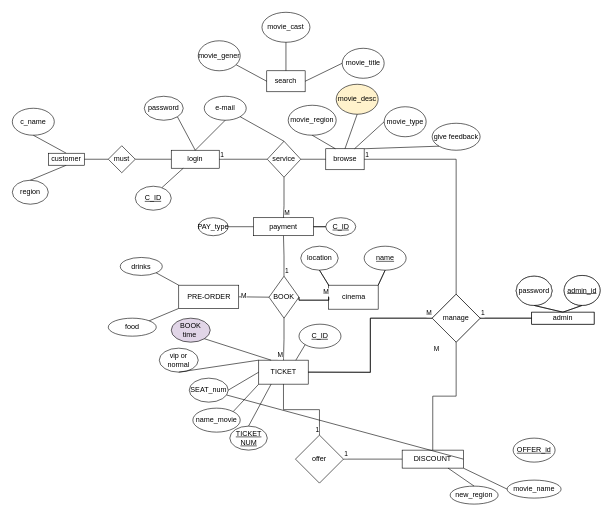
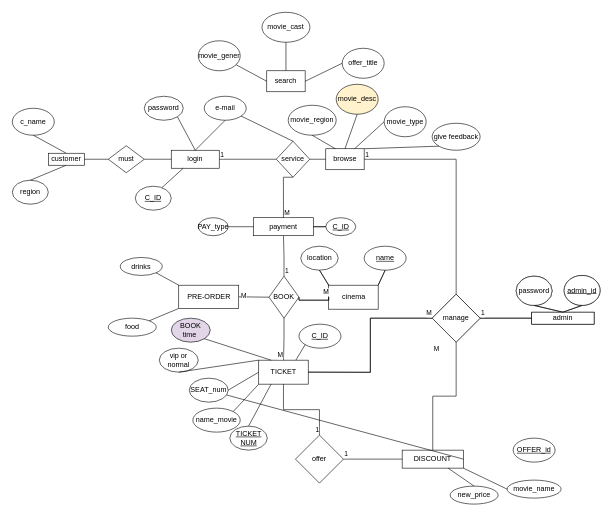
node "movie_title": label "movie_title" -> "offer_title"
node "must": size 27x27 -> 36x27
node "service": moved (284, 159) -> (293, 159)
node "new_region": label "new_region" -> "new_price"
